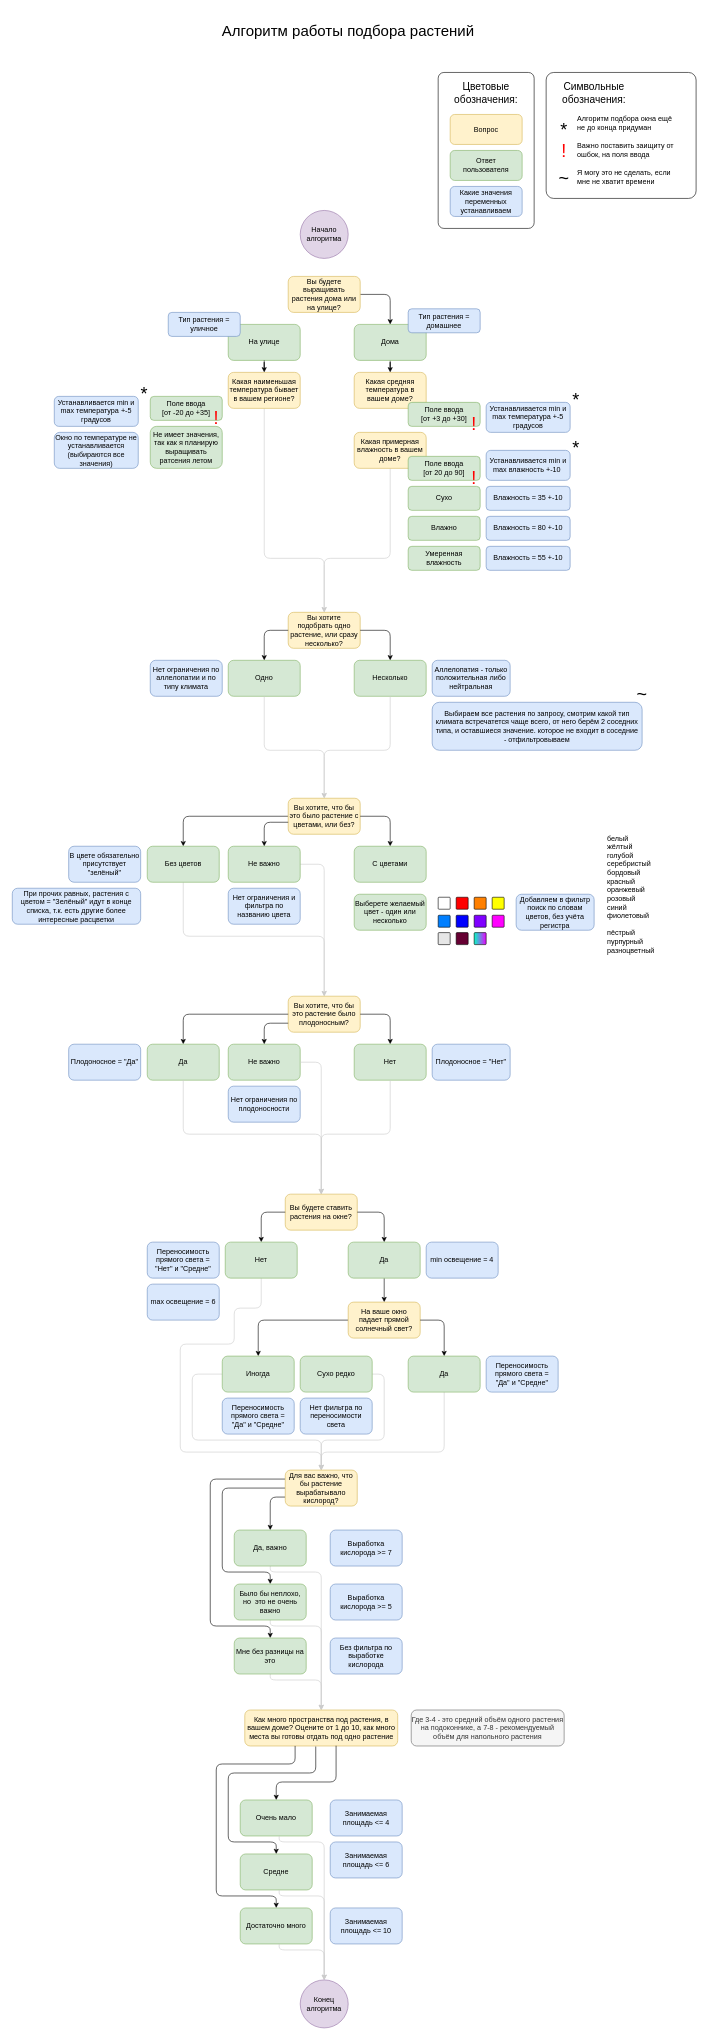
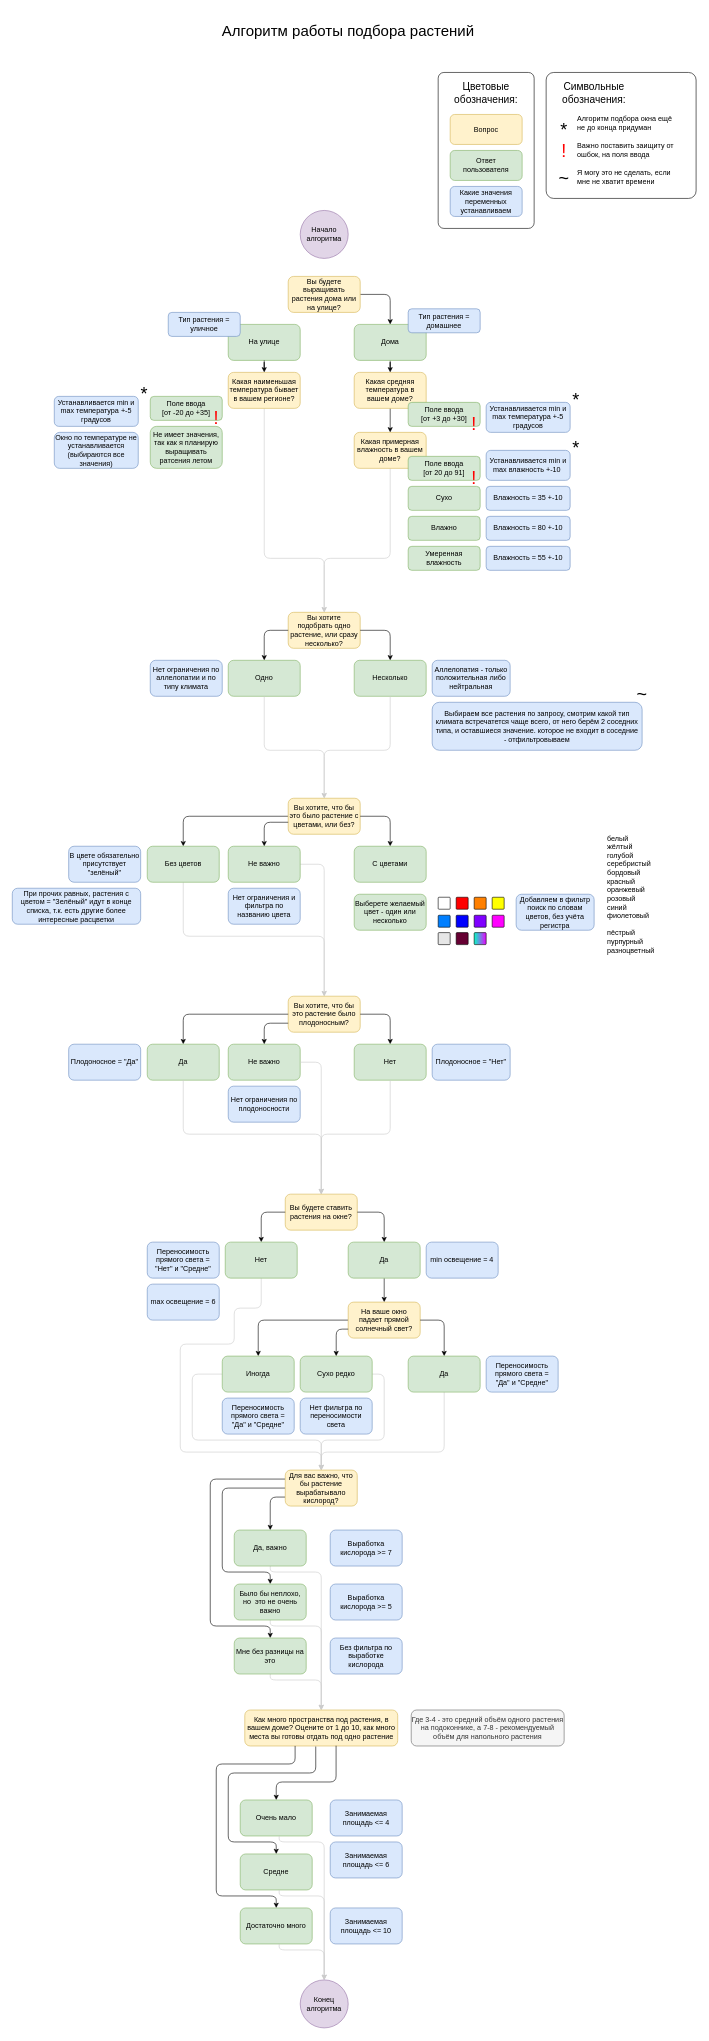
edge "Какая средняя температура в вашем доме?" -> "Какая примерная влажность в вашем доме?": added
node "Поле ввода [от 20 до 90]": label "Поле ввода [от 20 до 90]" -> "Поле ввода [от 20 до 91]"
edge "На ваше окно падает прямой солнечный свет?" -> "Сухо редко": added
